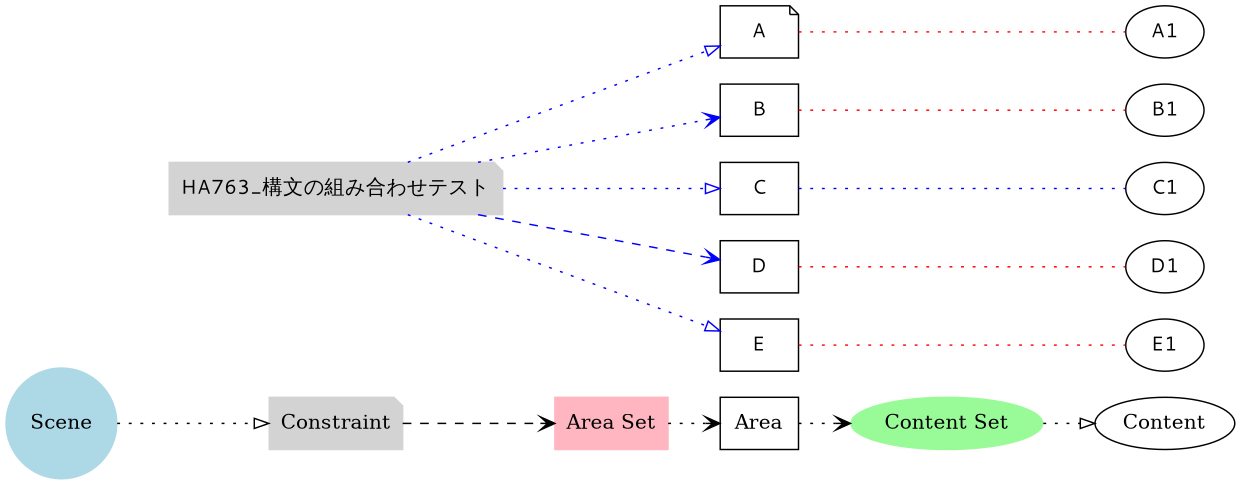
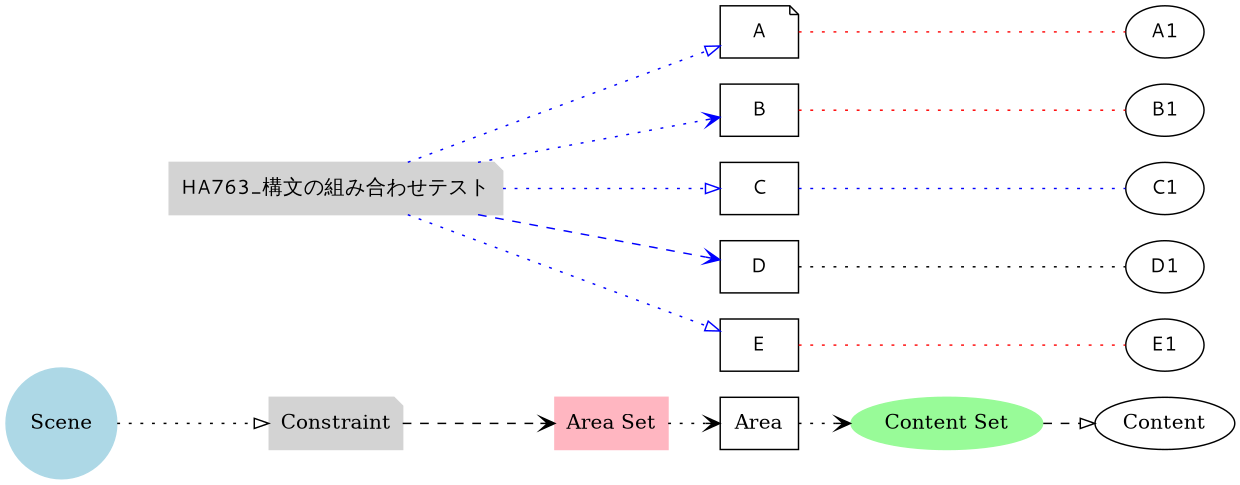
edge "D" -- "D1": color red -> black
edge "Content Set" -> "Content": style dotted -> dashed
